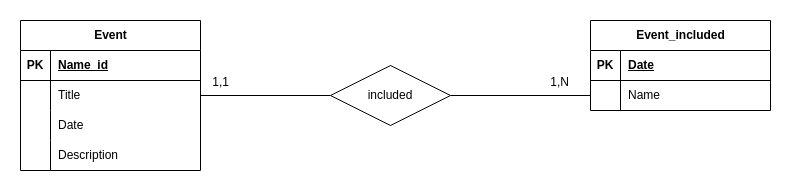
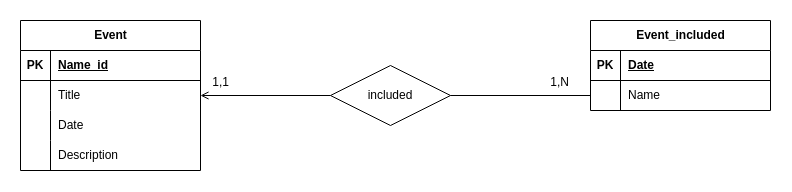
edge "Event" -- "included": arrowhead none -> open
